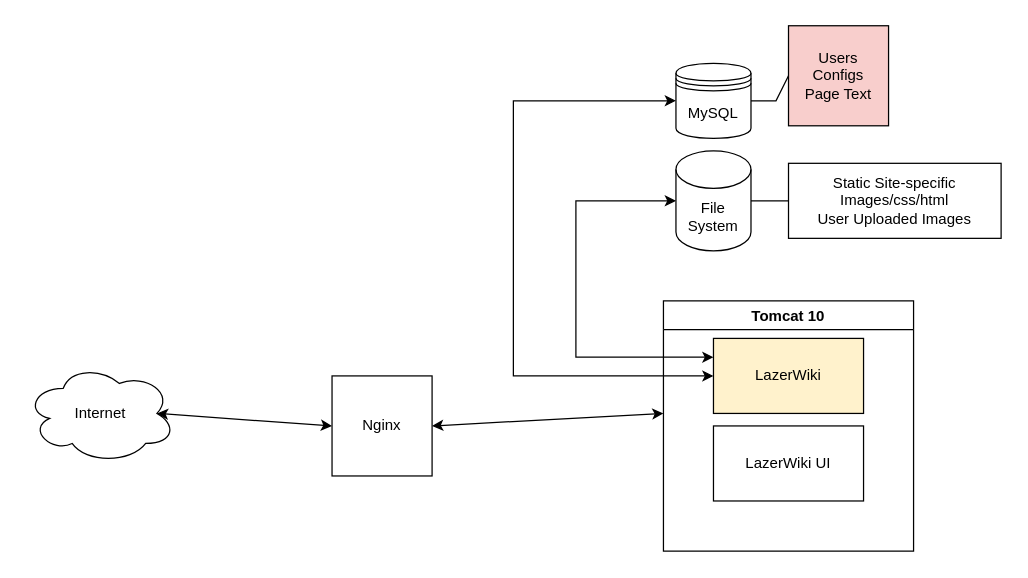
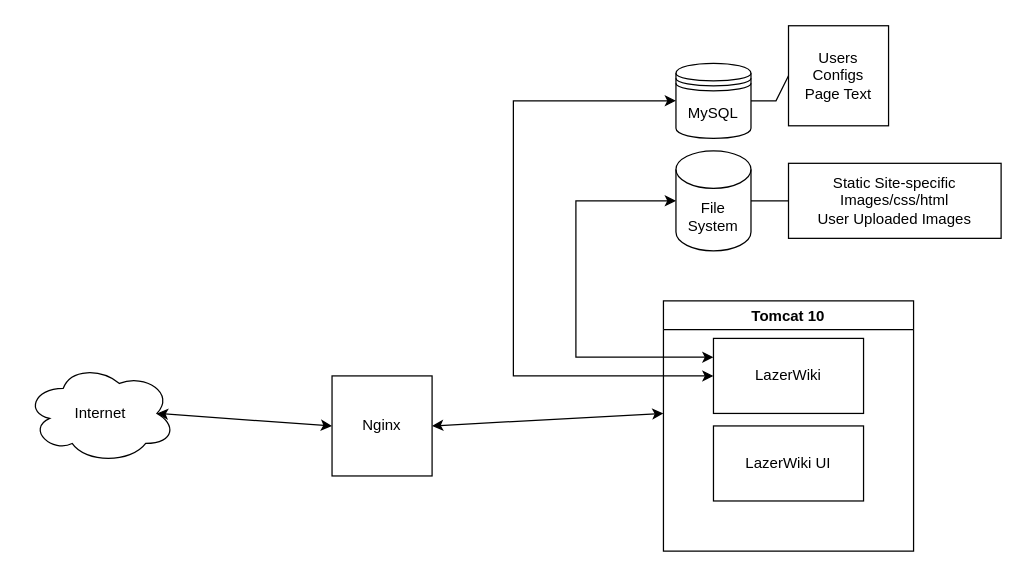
node "Users Configs Page Text": fillcolor #f8cecc -> #ffffff
node "LazerWiki": fillcolor #fff2cc -> #ffffff
